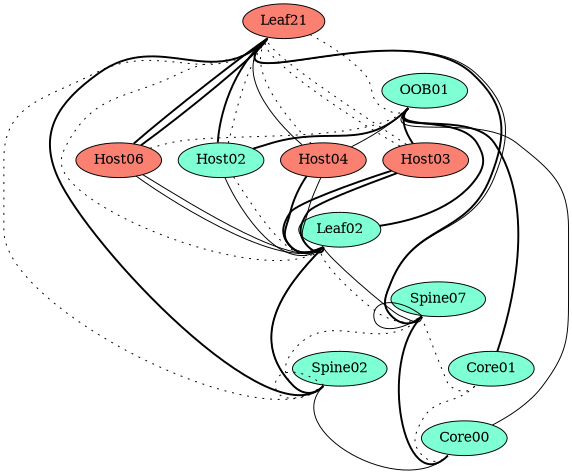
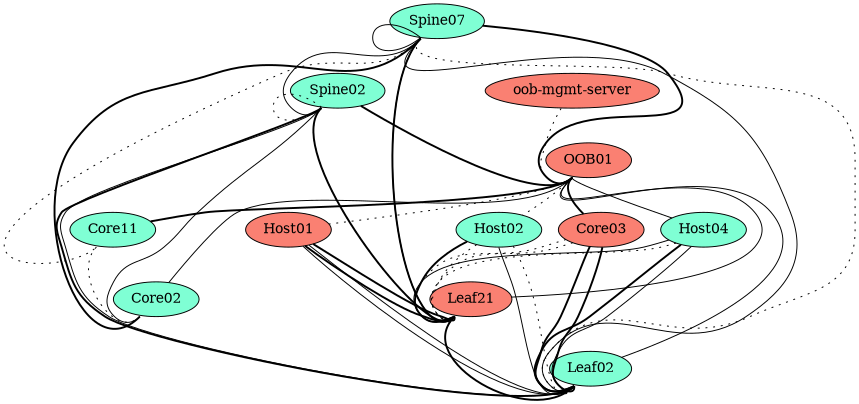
edge "Leaf21" -- "OOB01": style dotted -> solid
node "OOB01": fillcolor aquamarine -> salmon
node "oob-mgmt-server": added
edge "Spine07" -- "OOB01": added
edge "OOB01" -- "Host02": style bold -> dotted
node "Host06": label "Host06" -> "Host01"
node "Host04": fillcolor salmon -> aquamarine
node "Host03": label "Host03" -> "Core03"
edge "Spine02" -- "OOB01": added
edge "OOB01" -- "Leaf02": style bold -> solid
edge "Leaf21" -- "Leaf02": style dotted -> bold
edge "Spine07" -- "Spine02": style dotted -> solid
node "Core01": label "Core01" -> "Core11"
node "Core00": label "Core00" -> "Core02"
